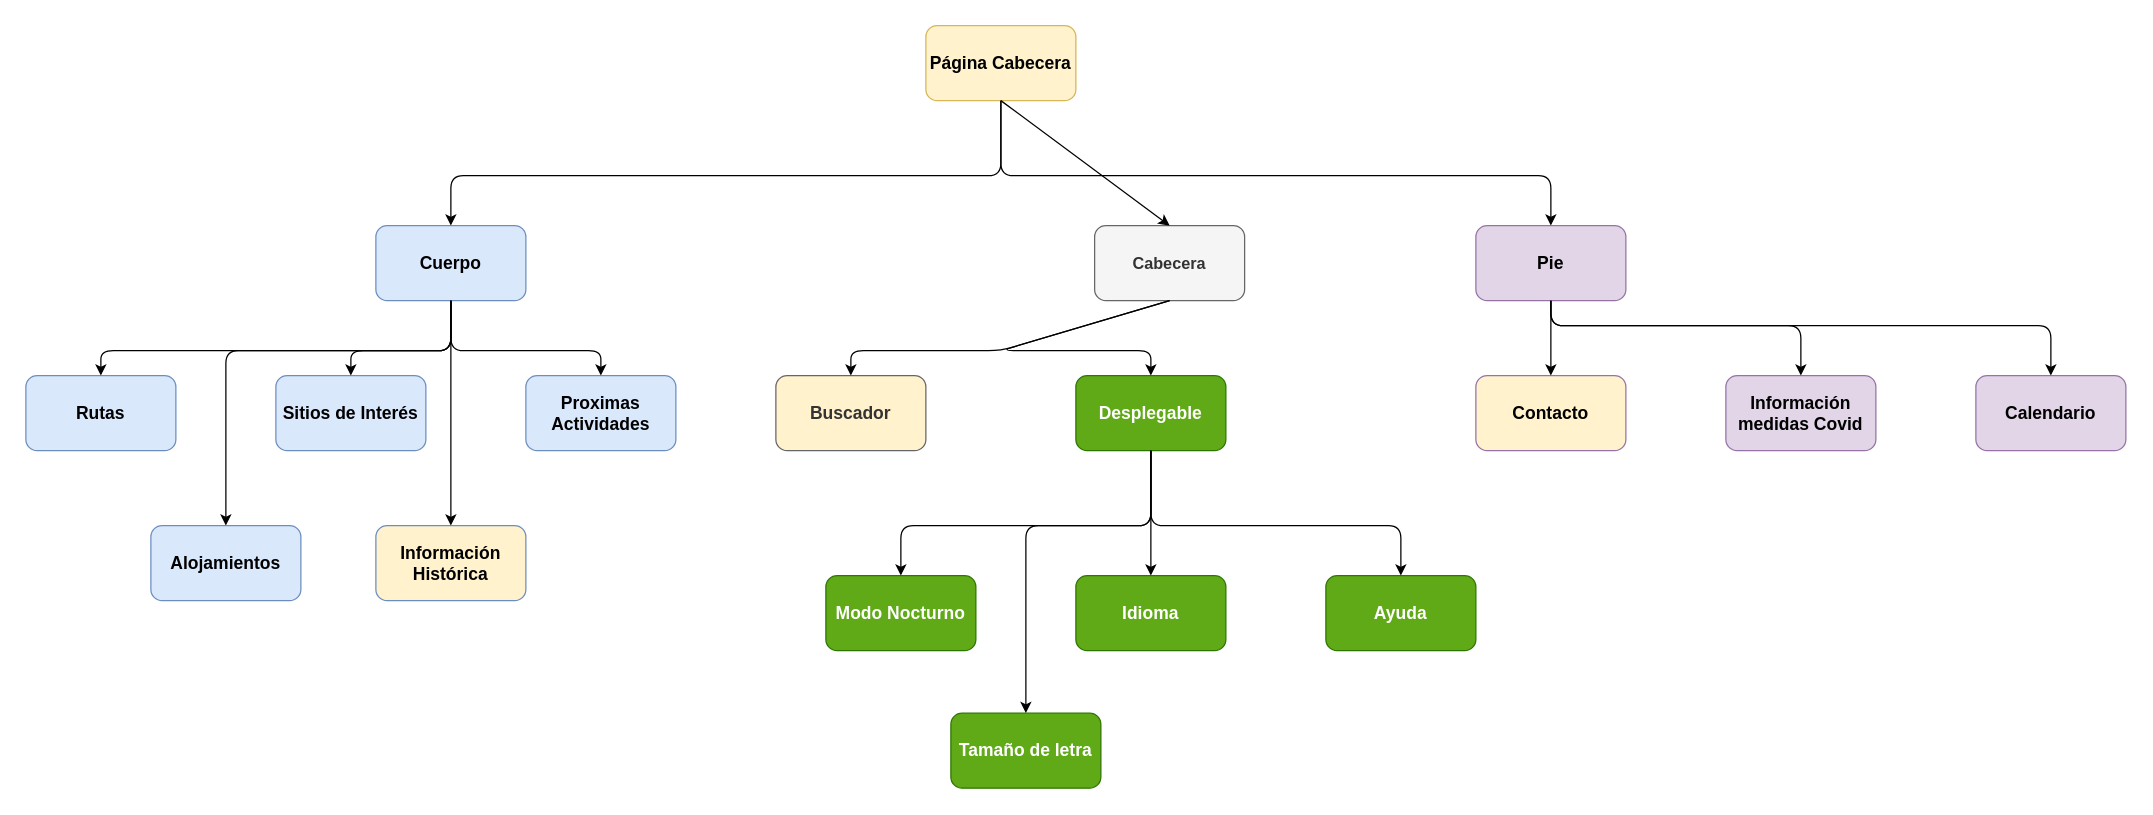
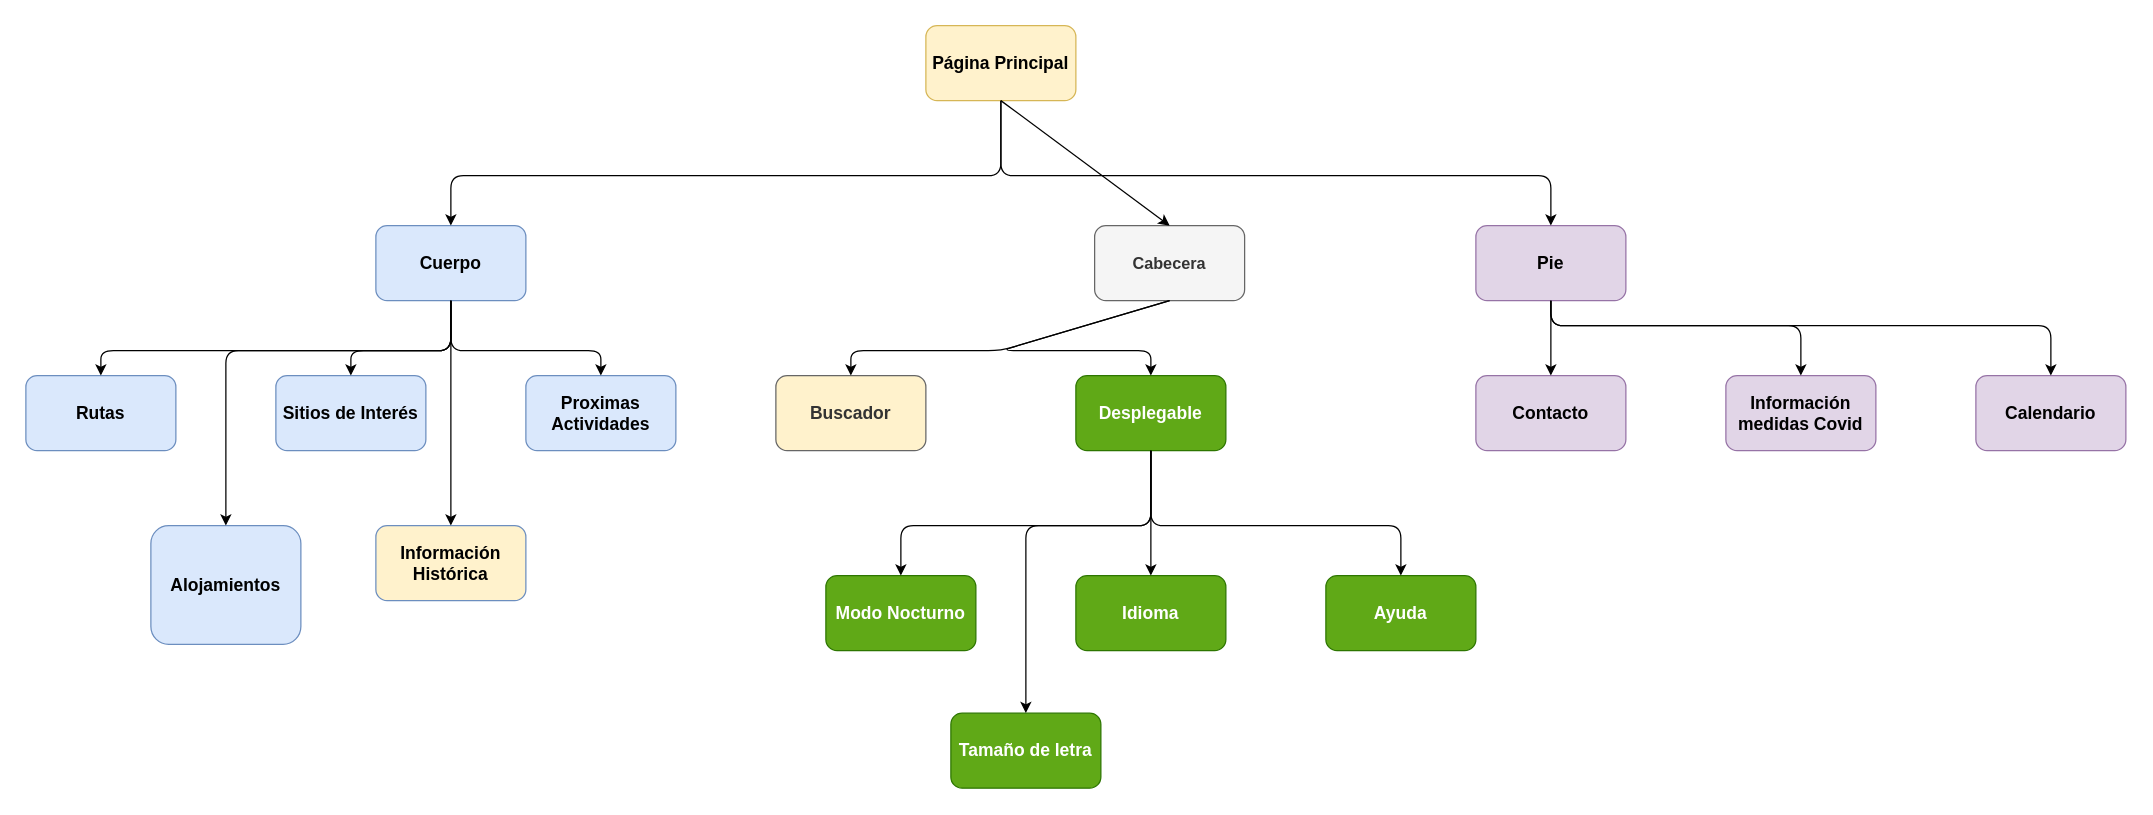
node "Página Cabecera": label "Página Cabecera" -> "Página Principal"
node "Contacto": fillcolor #fff2cc -> #e1d5e7
node "Alojamientos": size 150x75 -> 150x119
